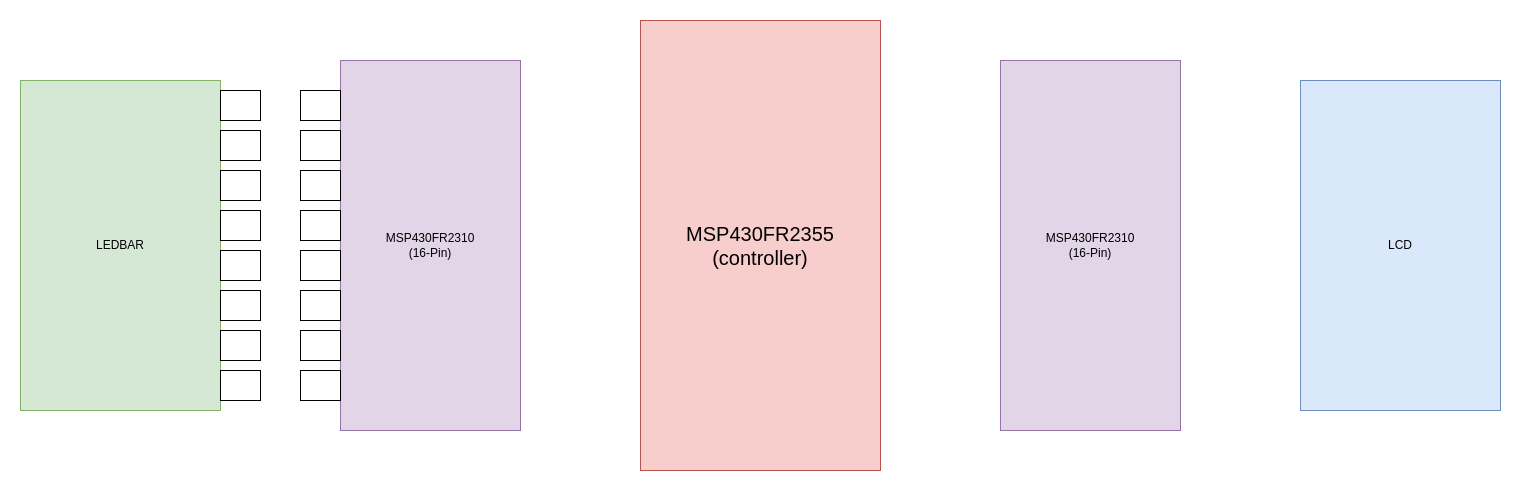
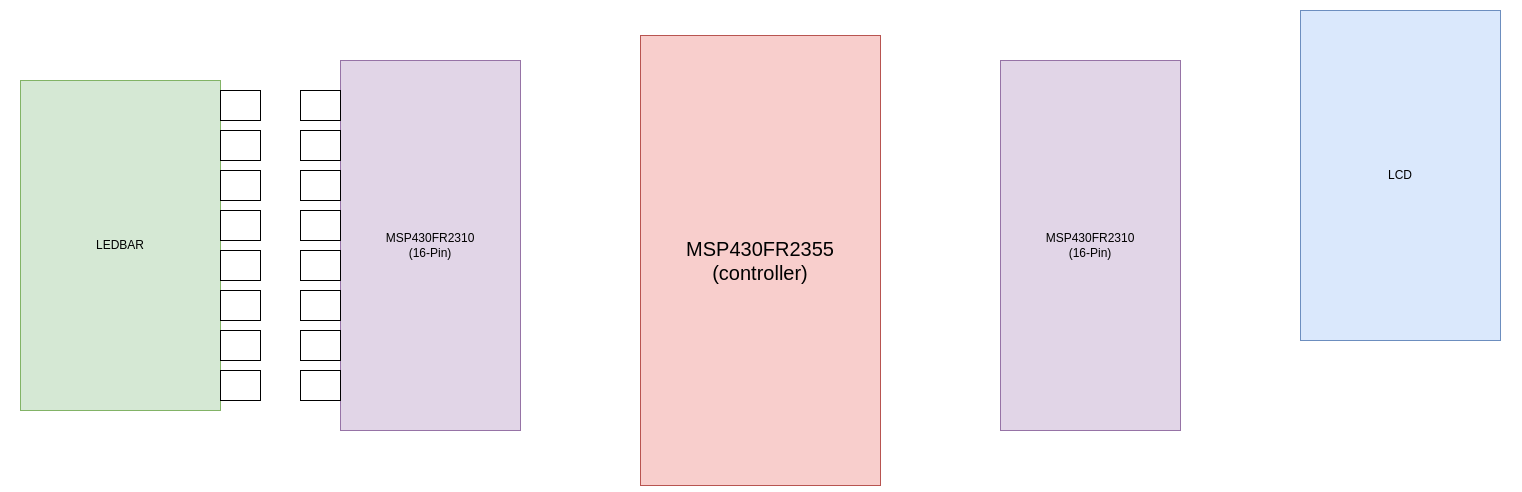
node "MSP430FR2355 (controller)": moved (761, 246) -> (761, 261)
node "LCD": moved (1401, 246) -> (1401, 176)
